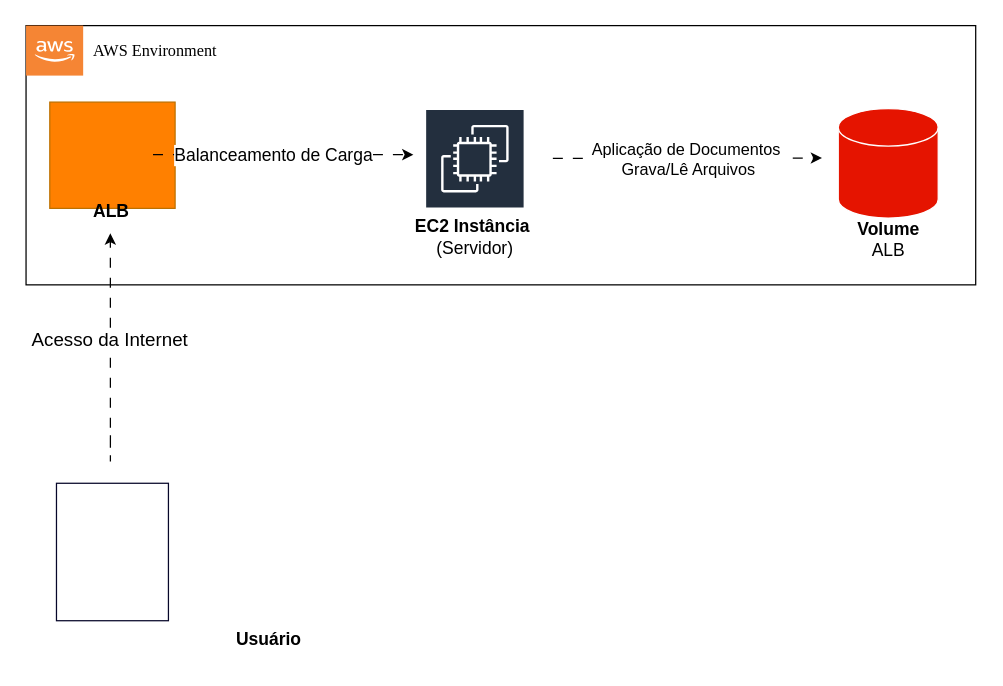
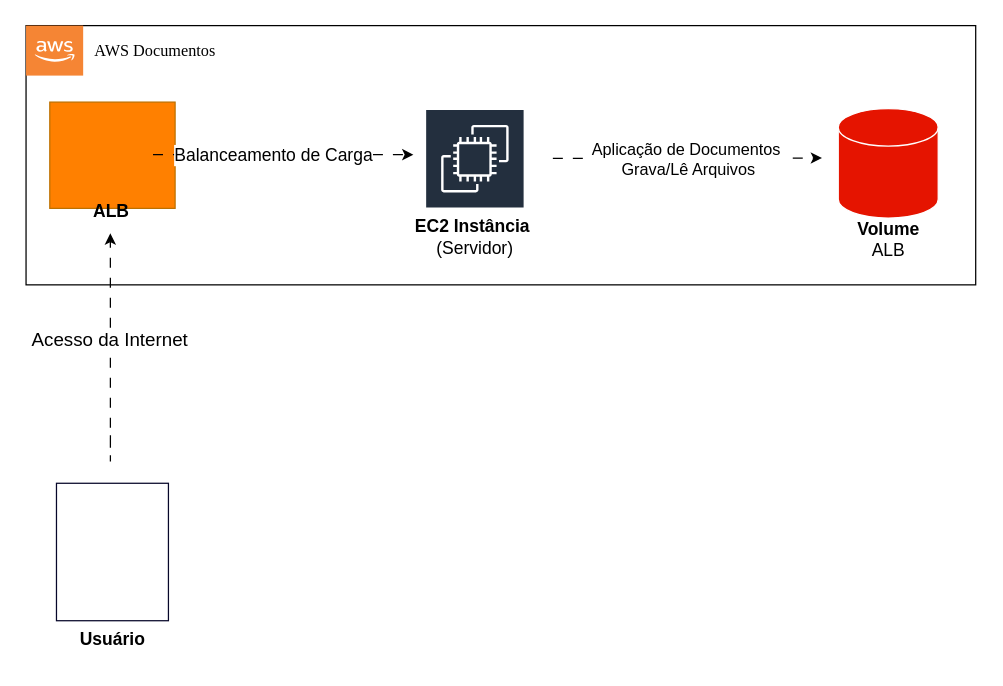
node "AWS Environment": label "AWS Environment" -> "AWS Documentos"
node "Usuário": moved (268, 640) -> (112, 640)
